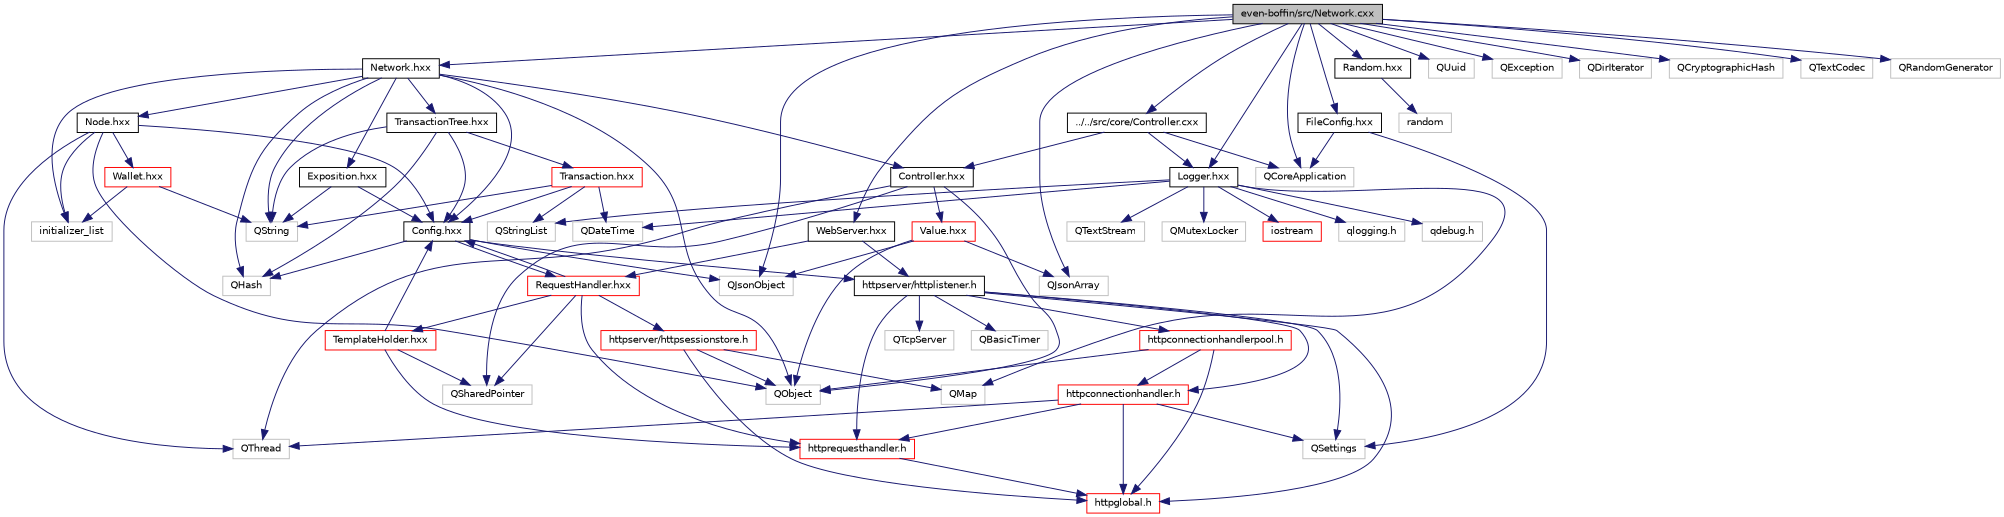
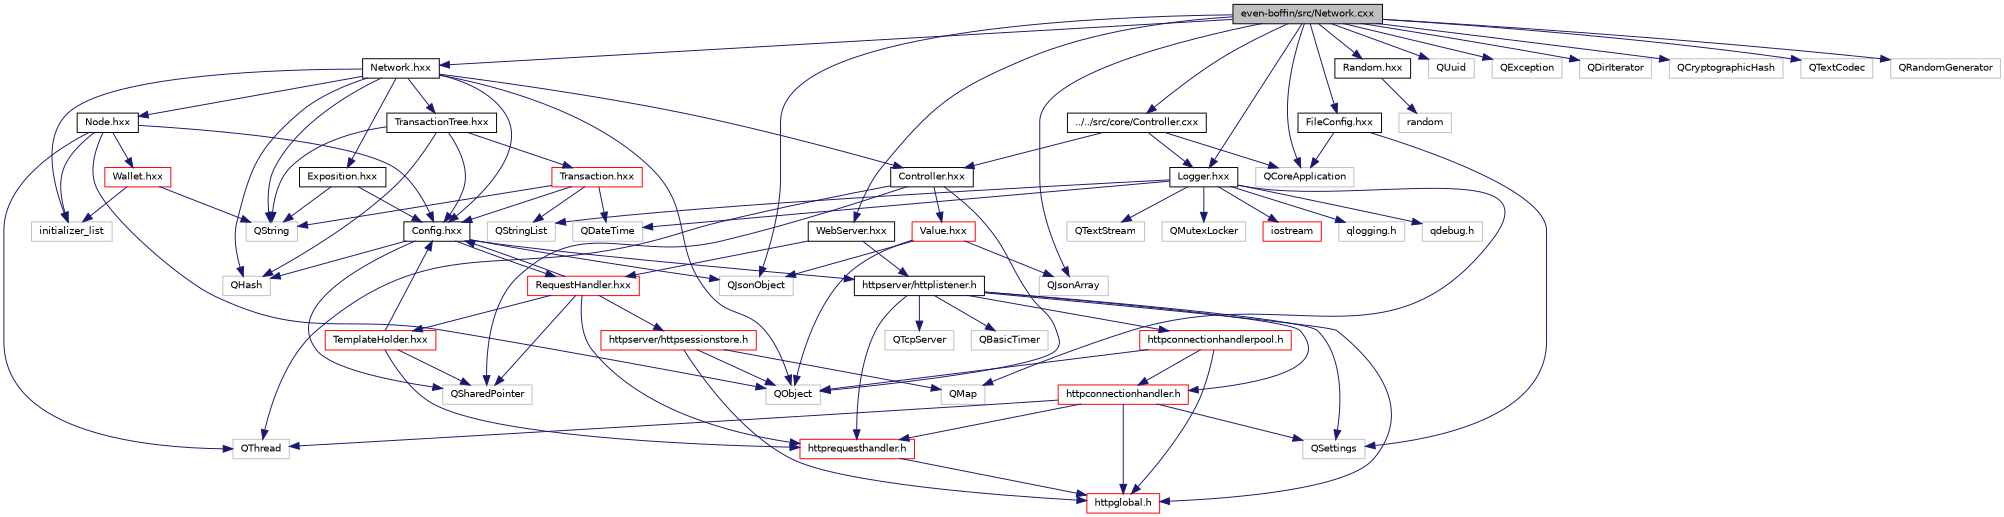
edge "Config.hxx" -> "QSharedPointer": added
